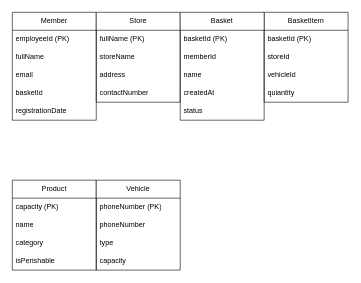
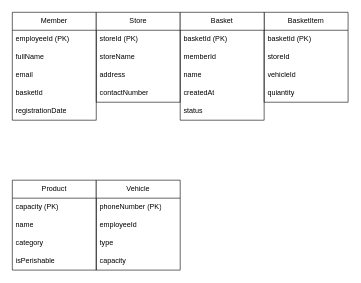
node "fullName (PK)": label "fullName (PK)" -> "storeId (PK)"
node "phoneNumber": label "phoneNumber" -> "employeeId"
